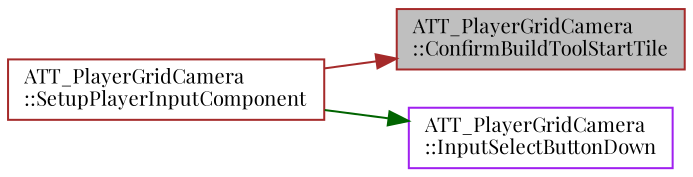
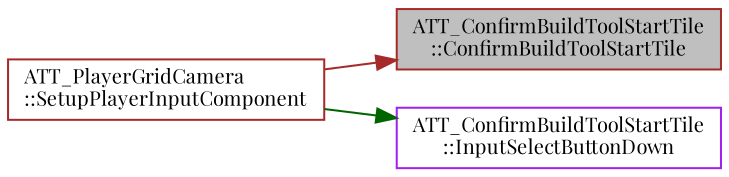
node "ATT_PlayerGridCamera ::ConfirmBuildToolStartTile": label "ATT_PlayerGridCamera ::ConfirmBuildToolStartTile" -> "ATT_ConfirmBuildToolStartTile ::ConfirmBuildToolStartTile"
node "ATT_PlayerGridCamera ::InputSelectButtonDown": label "ATT_PlayerGridCamera ::InputSelectButtonDown" -> "ATT_ConfirmBuildToolStartTile ::InputSelectButtonDown"
